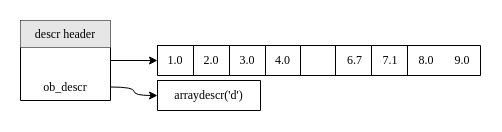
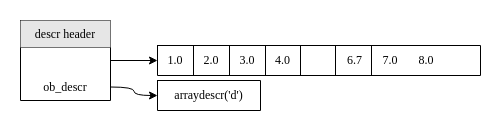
node "7.1": label "7.1" -> "7.0"
node "9.0": removed
